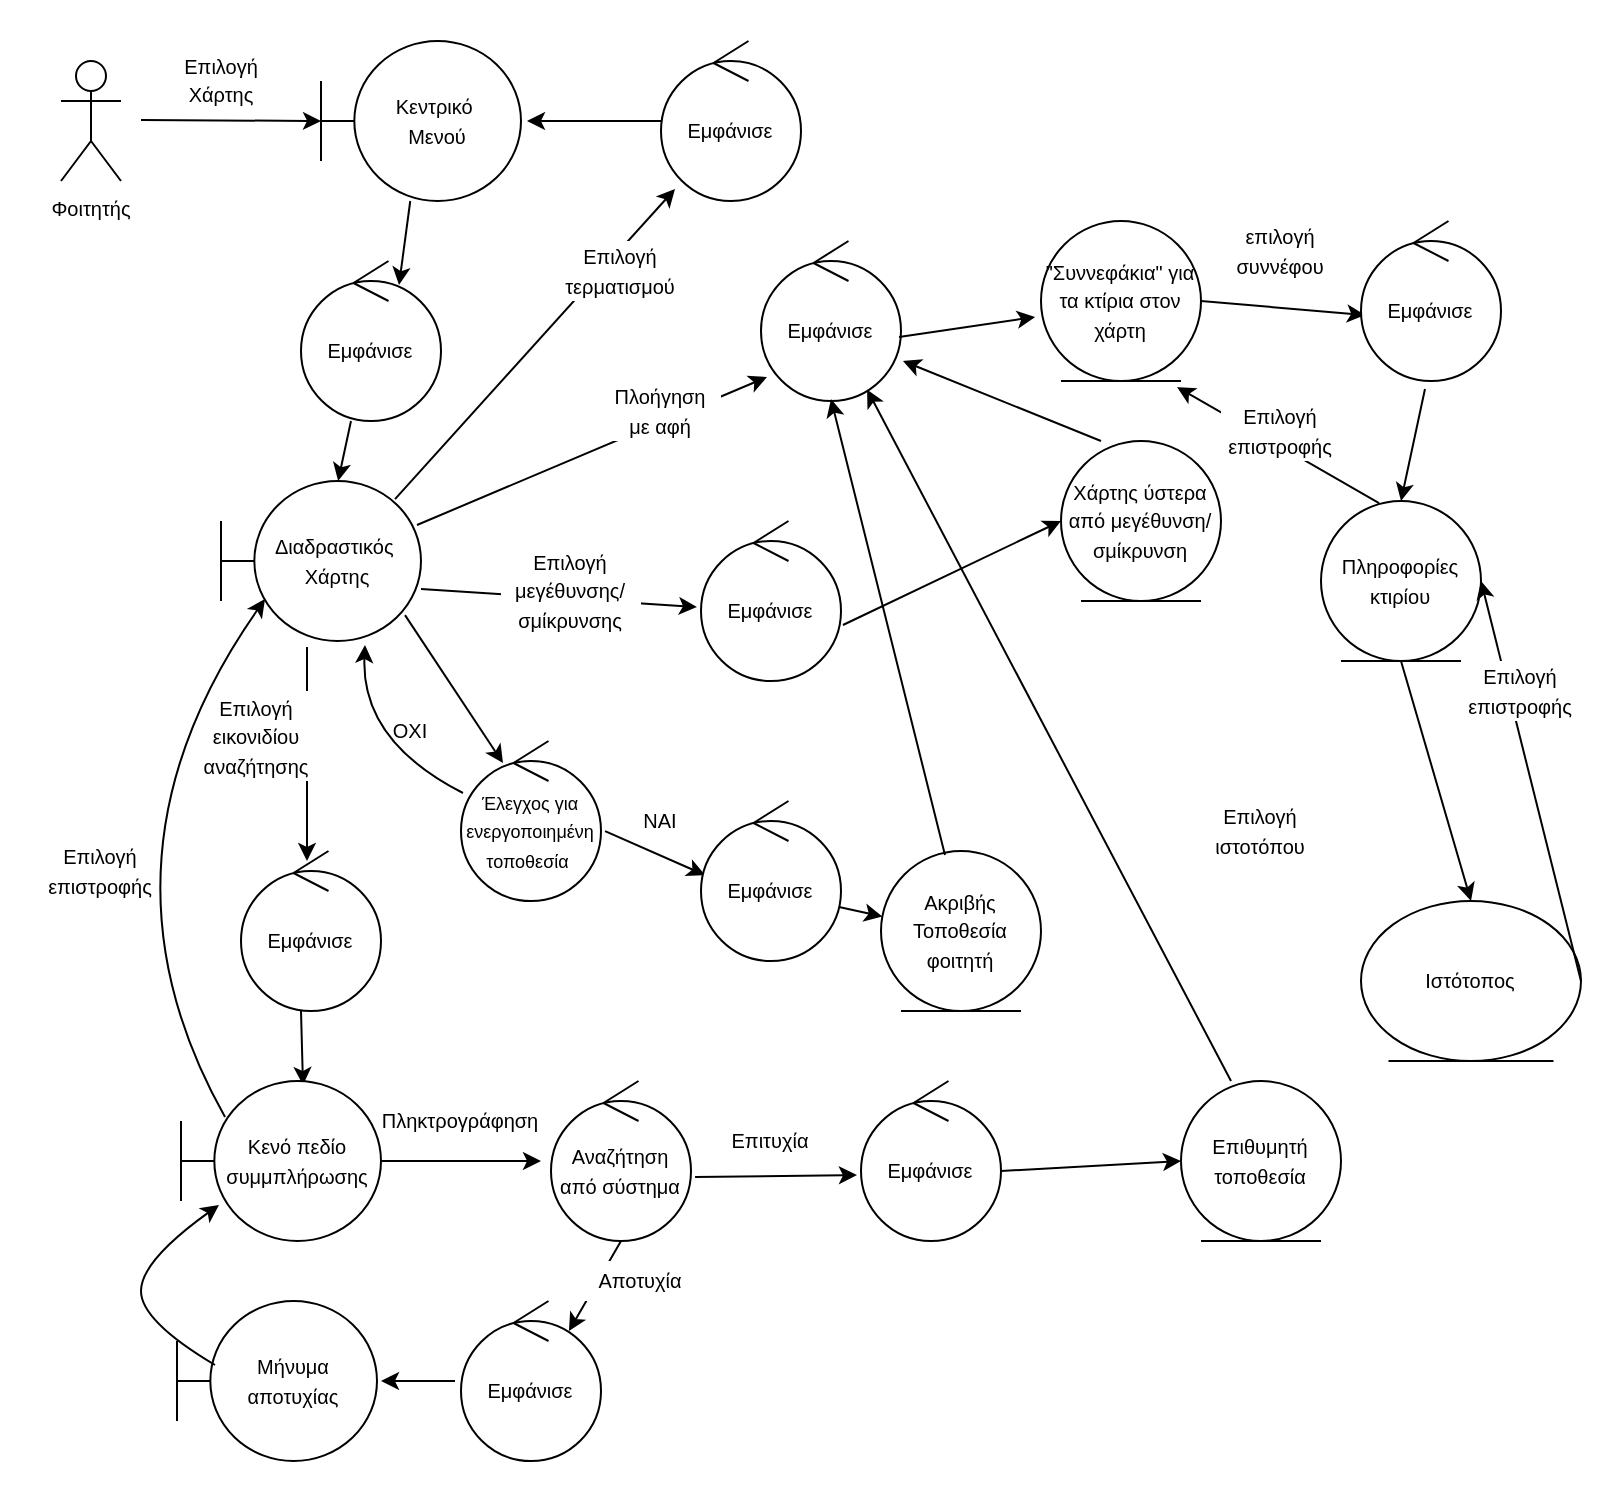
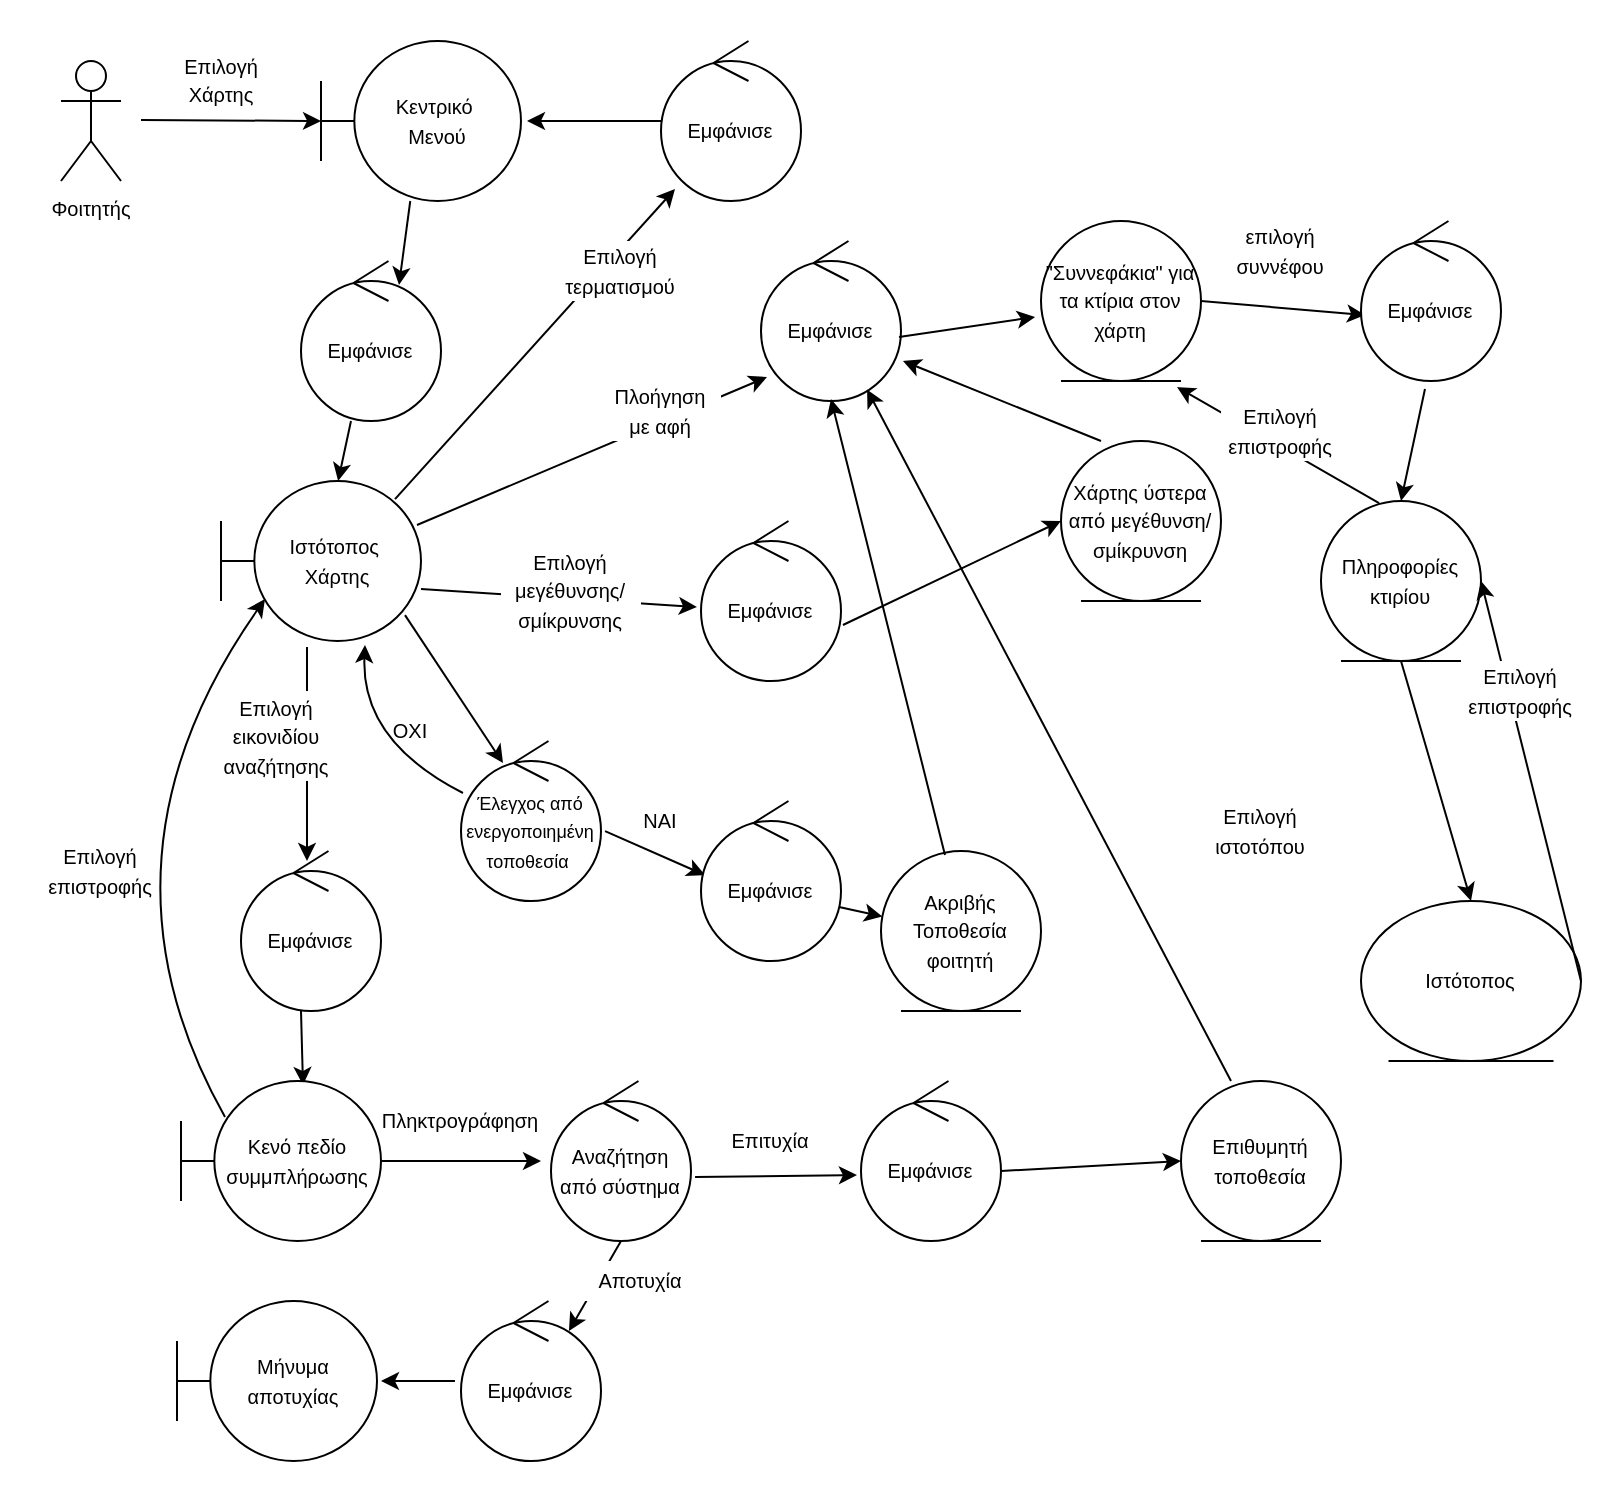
node "Διαδραστικός Χάρτης": label "Διαδραστικός Χάρτης" -> "Ιστότοπος Χάρτης"
node "Επιλογή εικονιδίου αναζήτησης": moved (257, 736) -> (277, 736)
node "Έλεγχος για ενεργοποιημένη τοποθεσία": label "Έλεγχος για ενεργοποιημένη τοποθεσία" -> "Έλεγχος από ενεργοποιημένη τοποθεσία"
edge "Μήνυμα αποτυχίας" -> "Κενό πεδίο συμμπλήρωσης": removed
